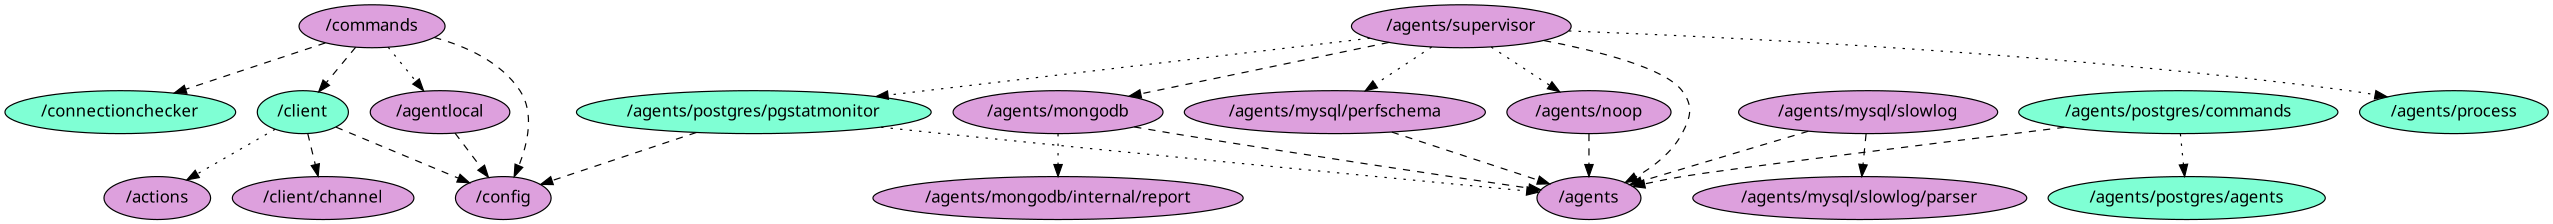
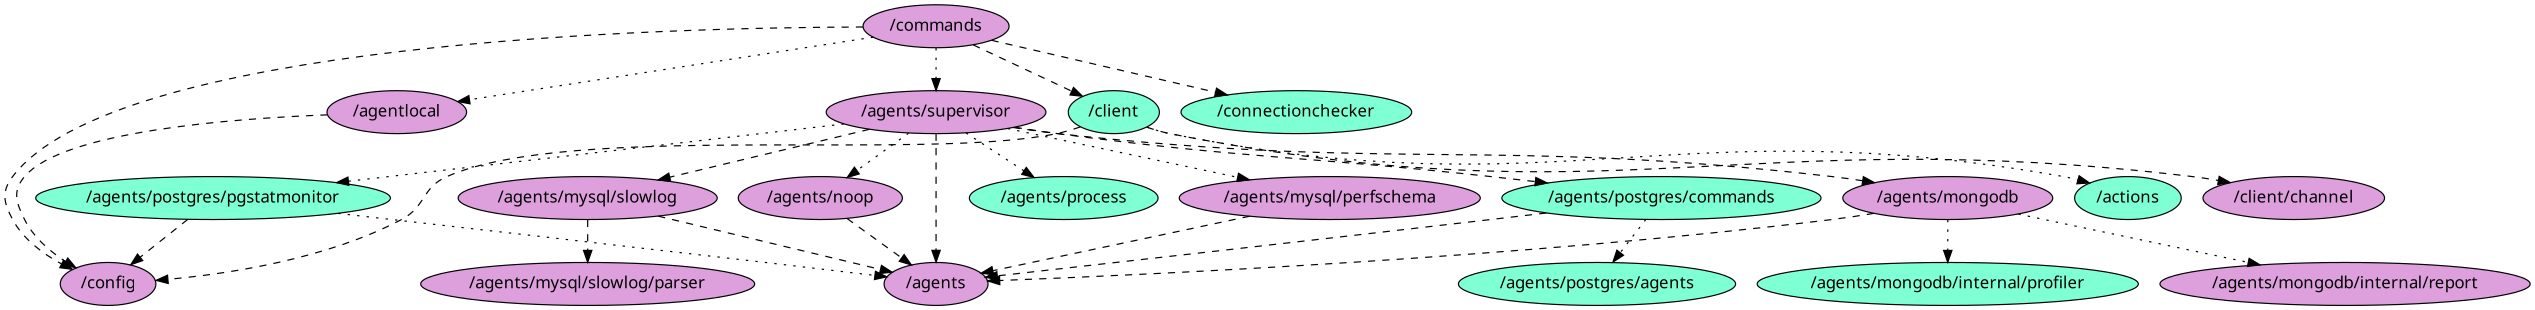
edge "/commands" -> "/agents/supervisor": added
edge "/agents/supervisor" -> "/agents/mysql/slowlog": added
edge "/agents/supervisor" -> "/agents/postgres/commands": added
node "/actions": fillcolor plum -> aquamarine
node "/agents/mongodb/internal/profiler": added
